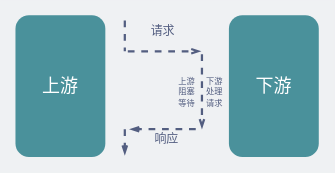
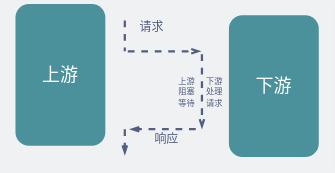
node "请求": moved (163, 31) -> (152, 27)
node "上游": moved (60, 86) -> (60, 75)
